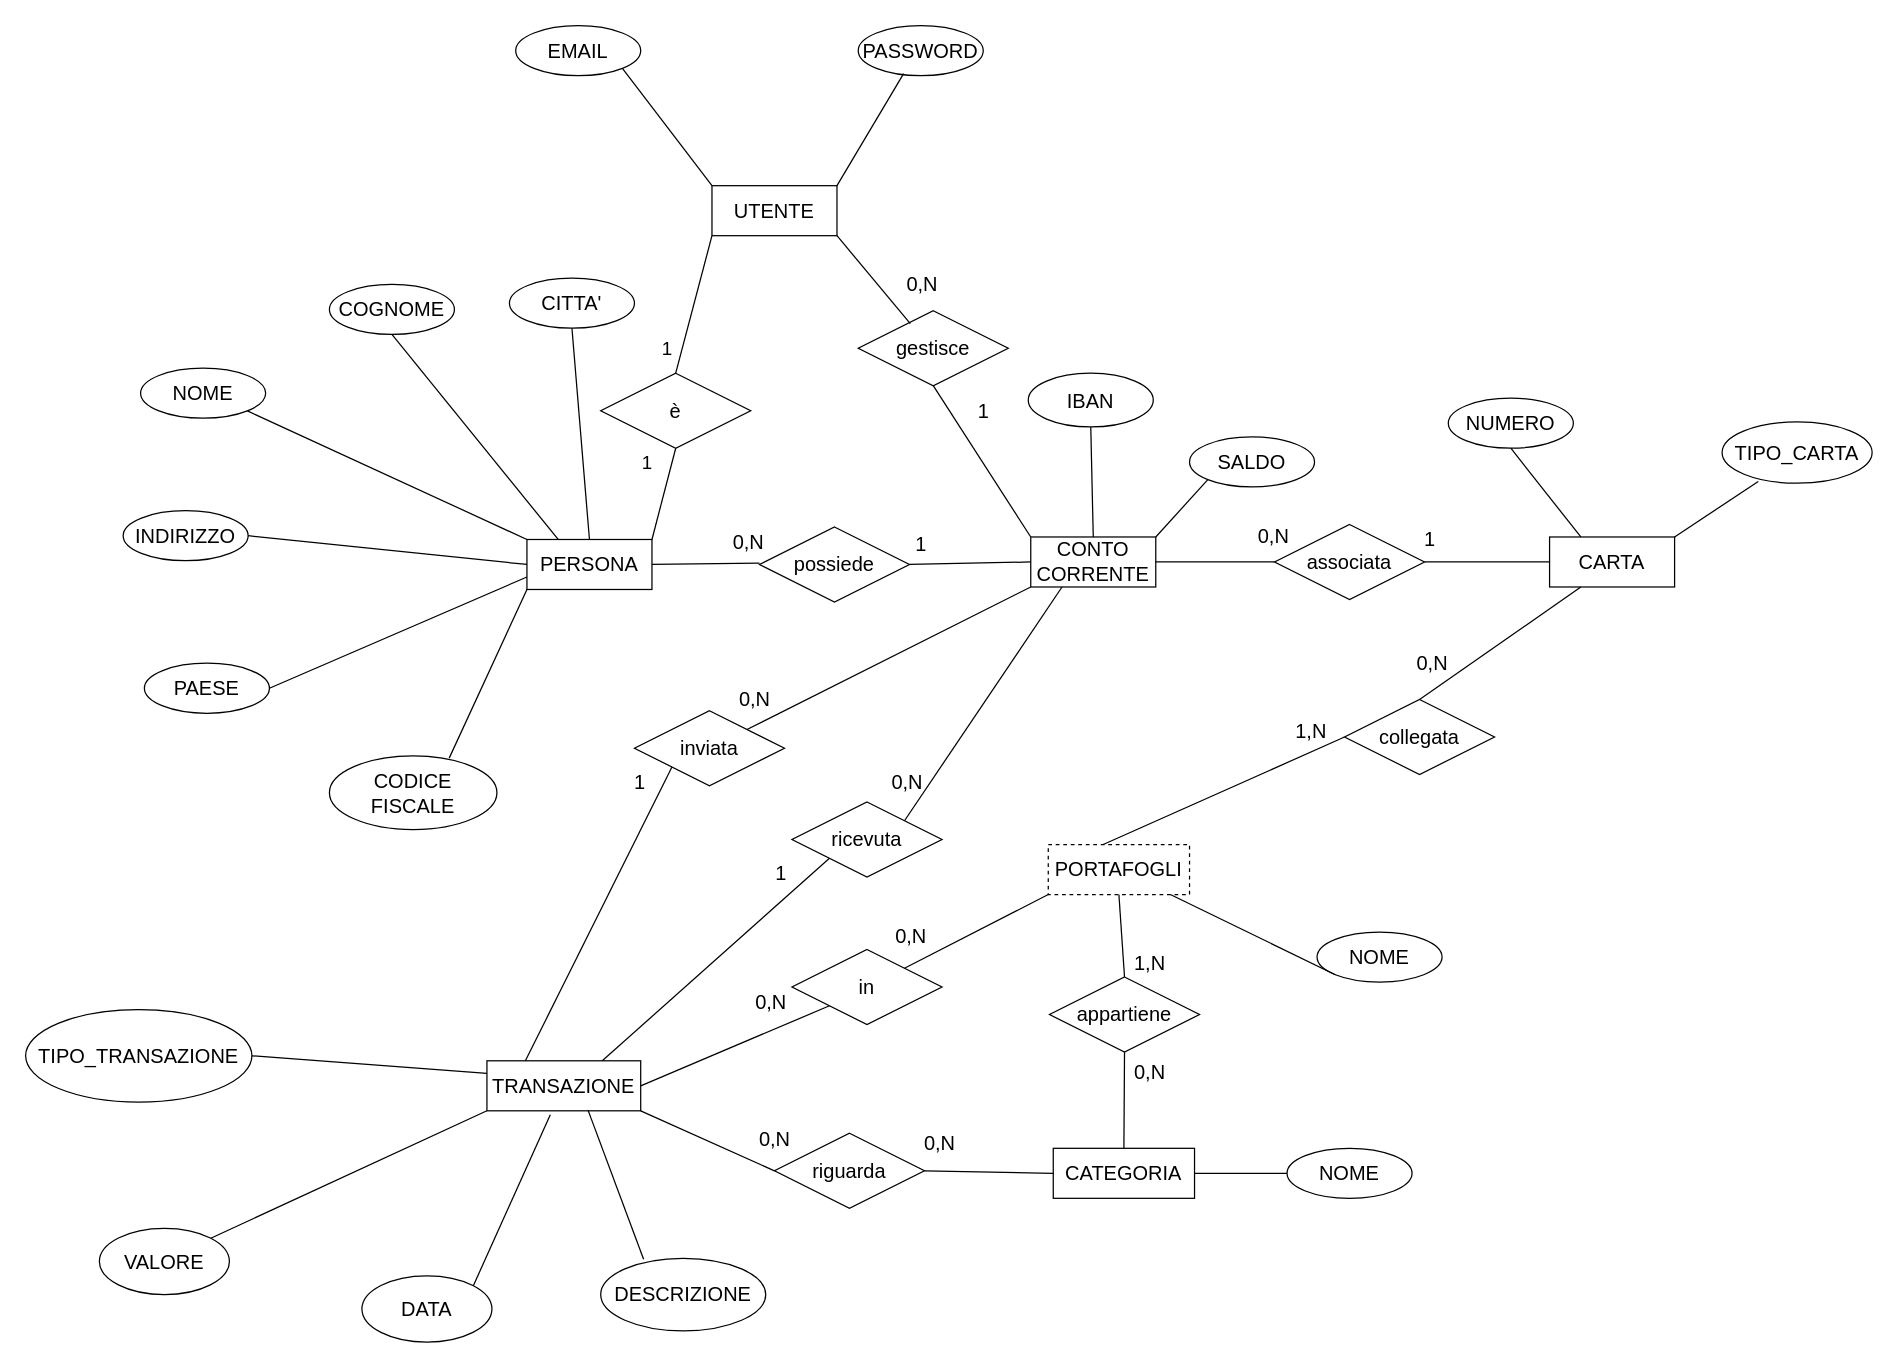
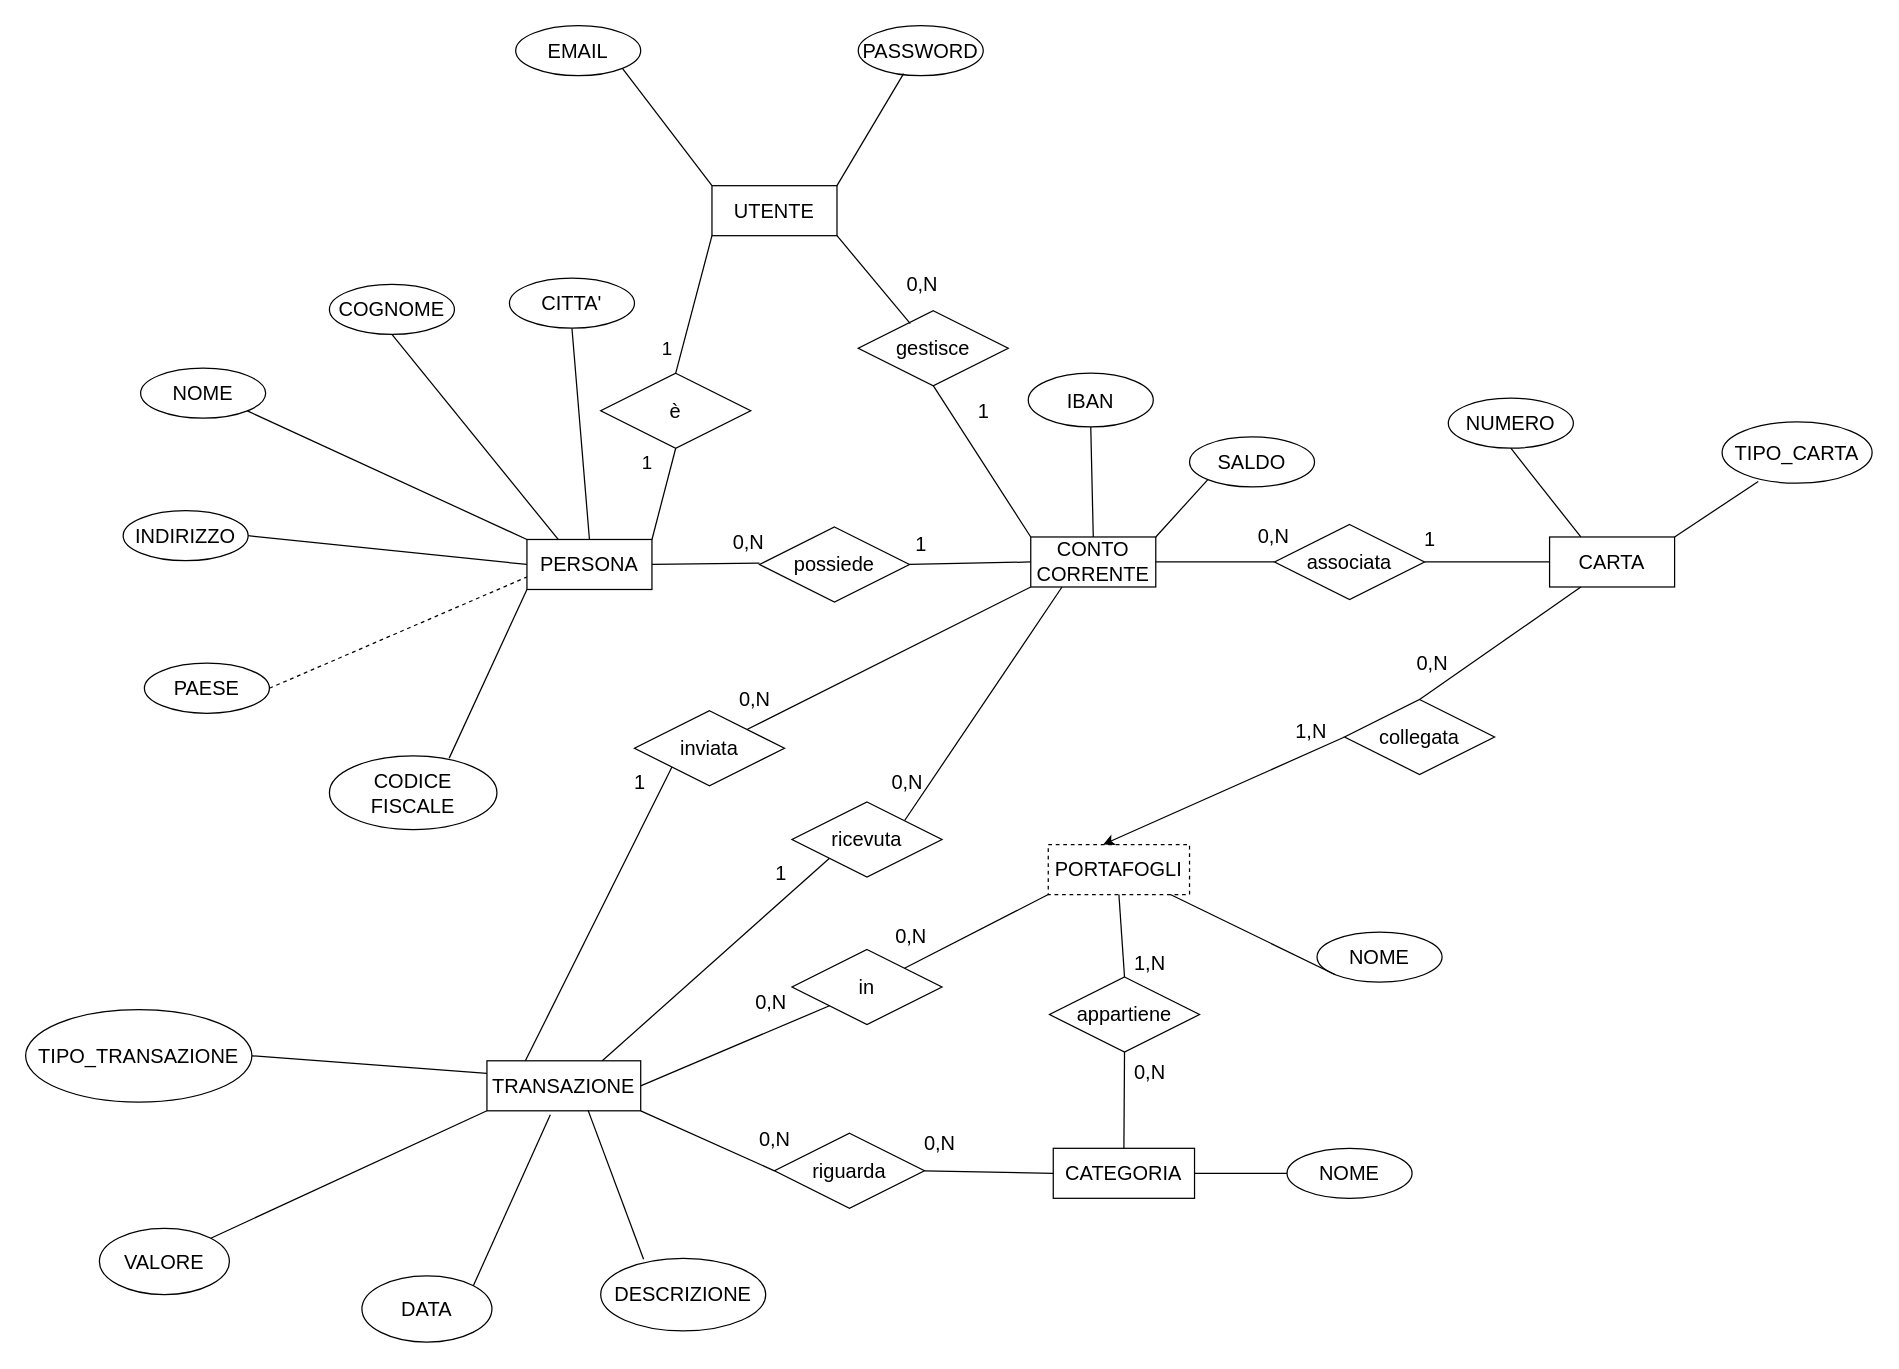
edge "PERSONA" -- "PAESE": style solid -> dashed
edge "collegata" -- "PORTAFOGLI": arrowhead none -> classic
